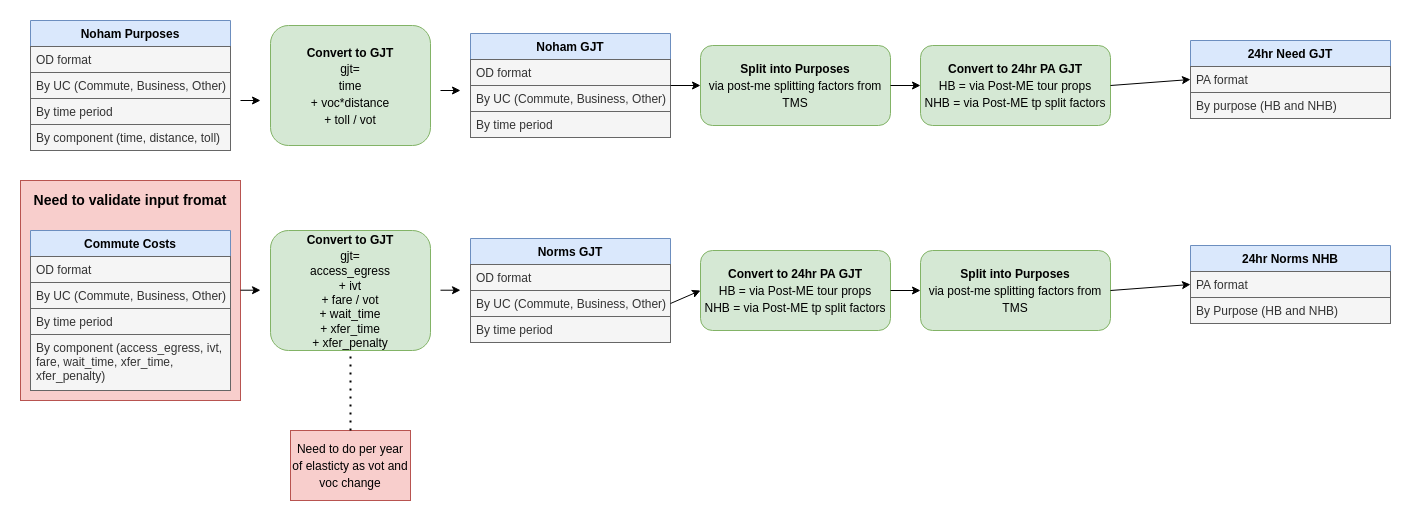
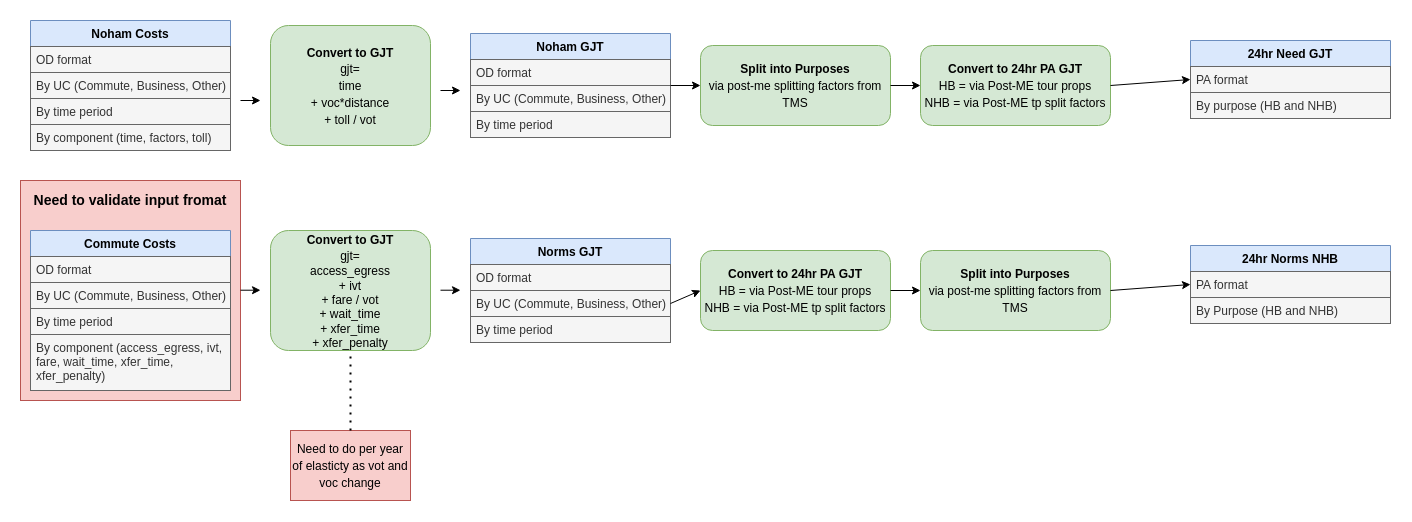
node "Noham Purposes": label "Noham Purposes" -> "Noham Costs"
node "By component (time, distance, toll)": label "By component (time, distance, toll)" -> "By component (time, factors, toll)"
